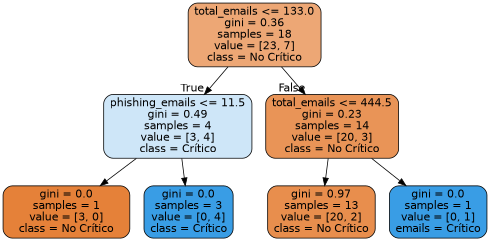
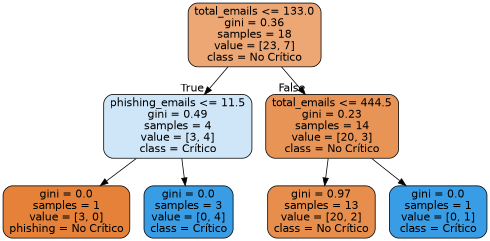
node "gini = 0.0 samples = 1 value = [3, 0] class = No Crítico": label "gini = 0.0 samples = 1 value = [3, 0] class = No Crítico" -> "gini = 0.0 samples = 1 value = [3, 0] phishing = No Crítico"
node "gini = 0.0 samples = 1 value = [0, 1] emails = Crítico": label "gini = 0.0 samples = 1 value = [0, 1] emails = Crítico" -> "gini = 0.0 samples = 1 value = [0, 1] class = Crítico"
